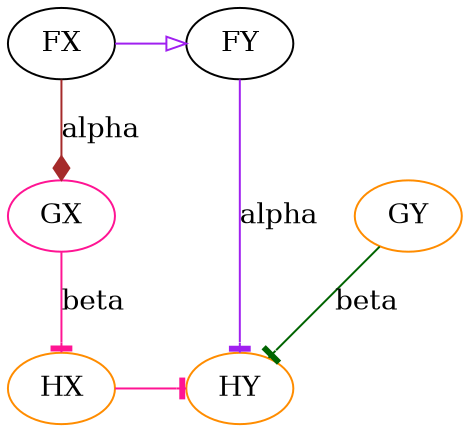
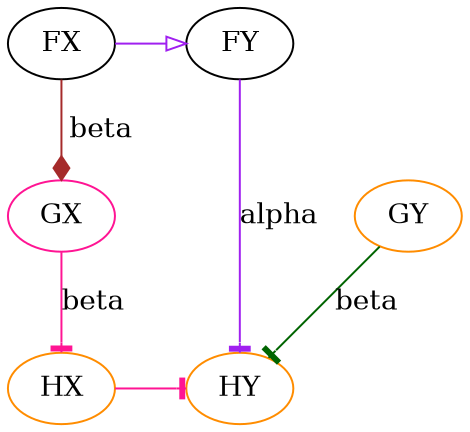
edge "FX" -> "GX": label "alpha" -> "beta"
